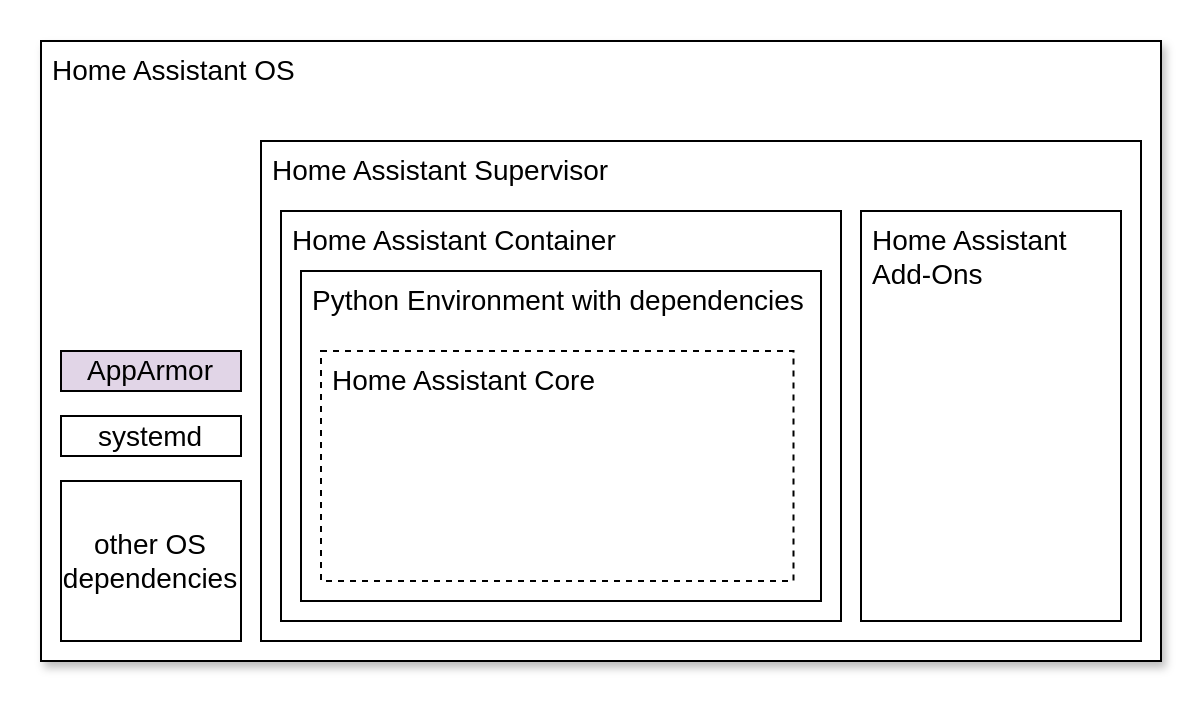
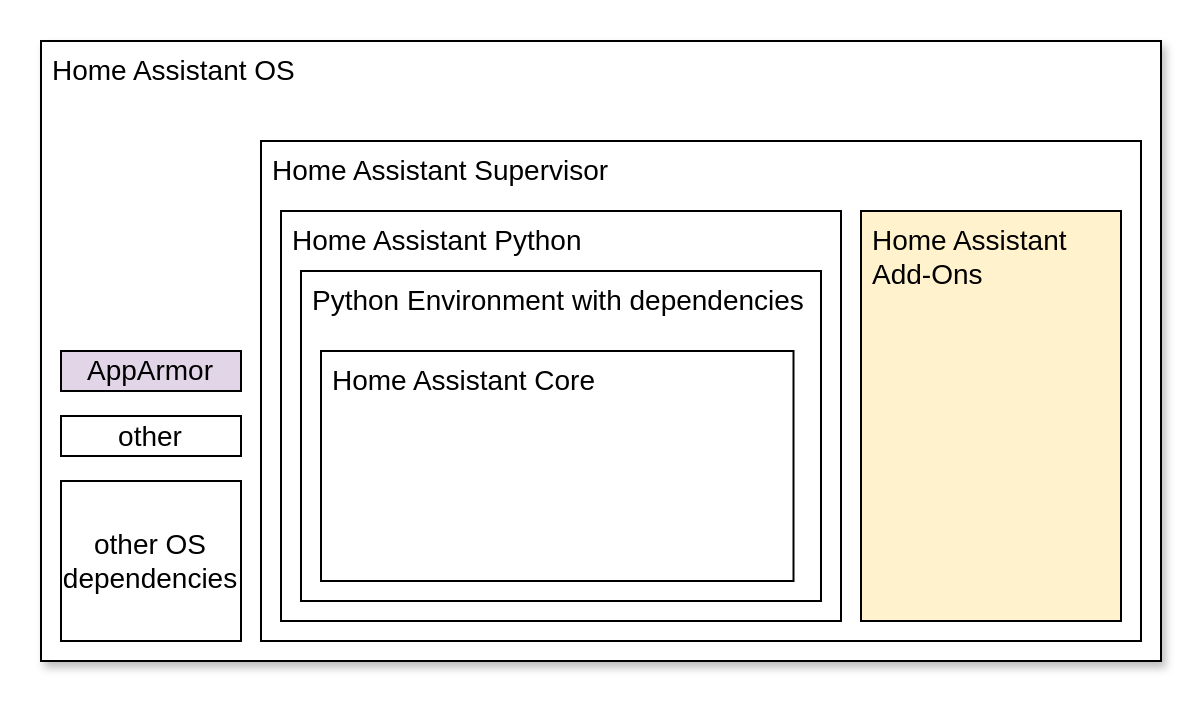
node "Home Assistant Container": label "Home Assistant Container" -> "Home Assistant Python"
node "Home Assistant Add-Ons": fillcolor #ffffff -> #fff2cc
node "systemd": label "systemd" -> "other"
node "Home Assistant Core": style dashed -> solid
